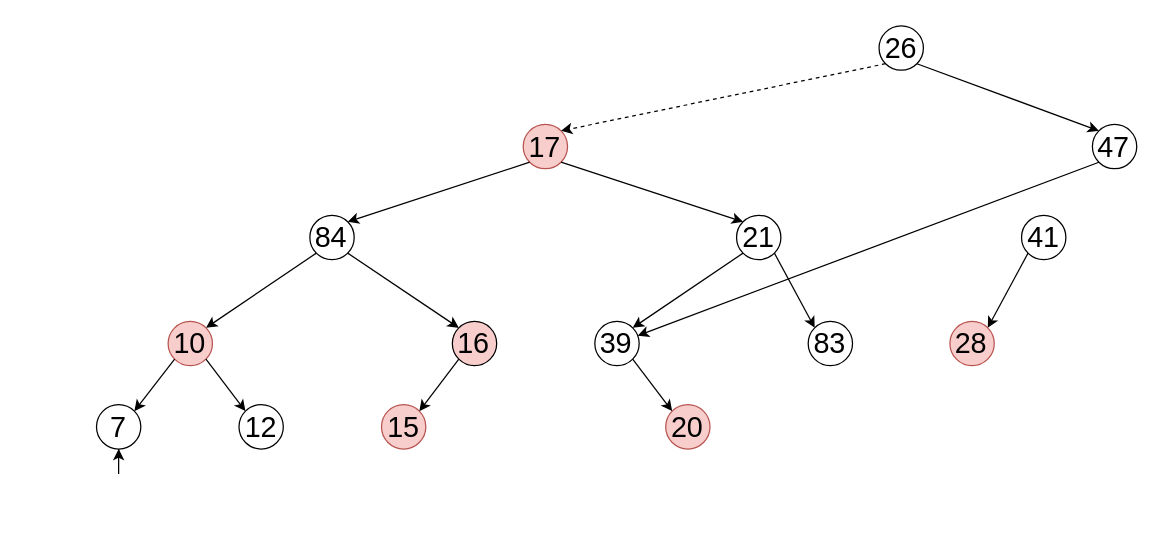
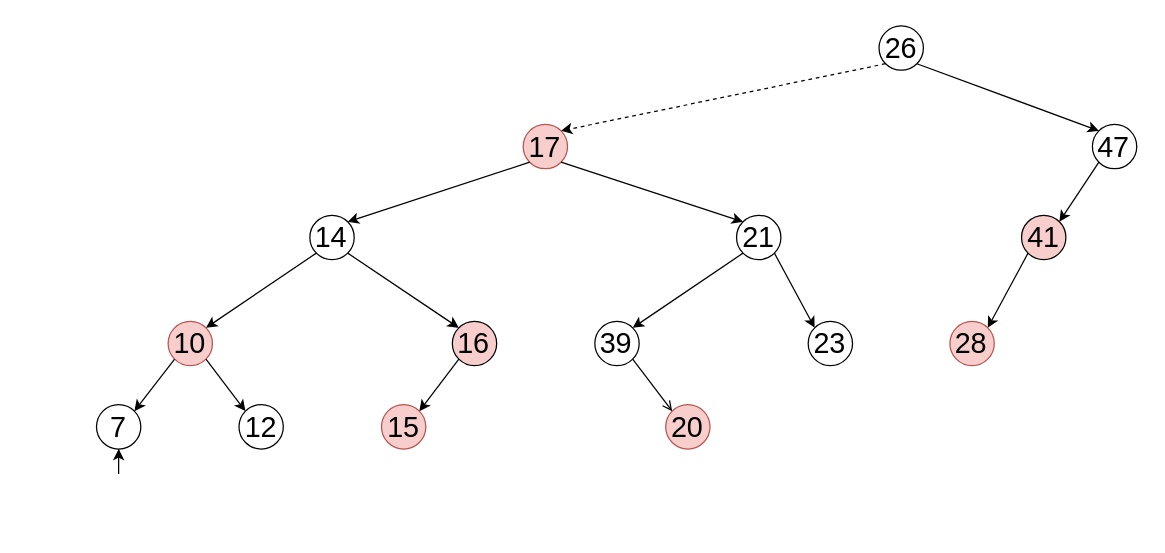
node "84": label "84" -> "14"
node "41": fillcolor #ffffff -> #f8cecc
edge "47" -> "39": now "47" -> "41"
node "83": label "83" -> "23"
edge "39" -> "20": arrowhead classic -> open
